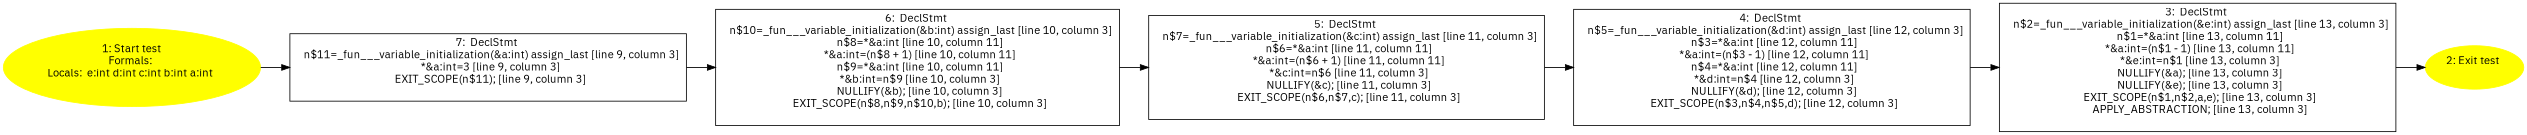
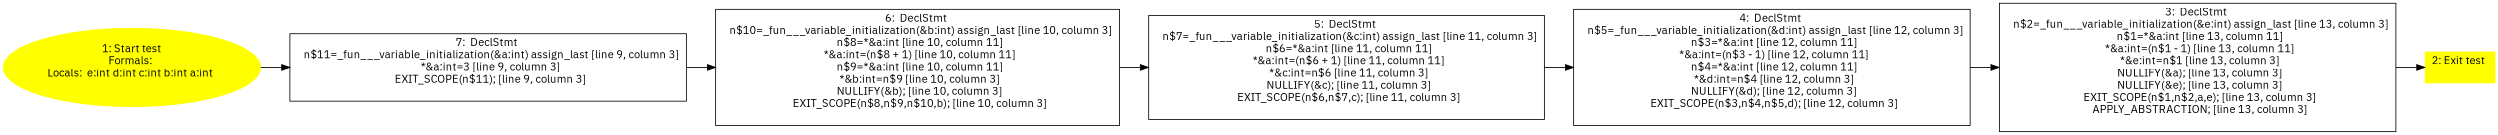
node "2: Exit test": shape ellipse -> box
